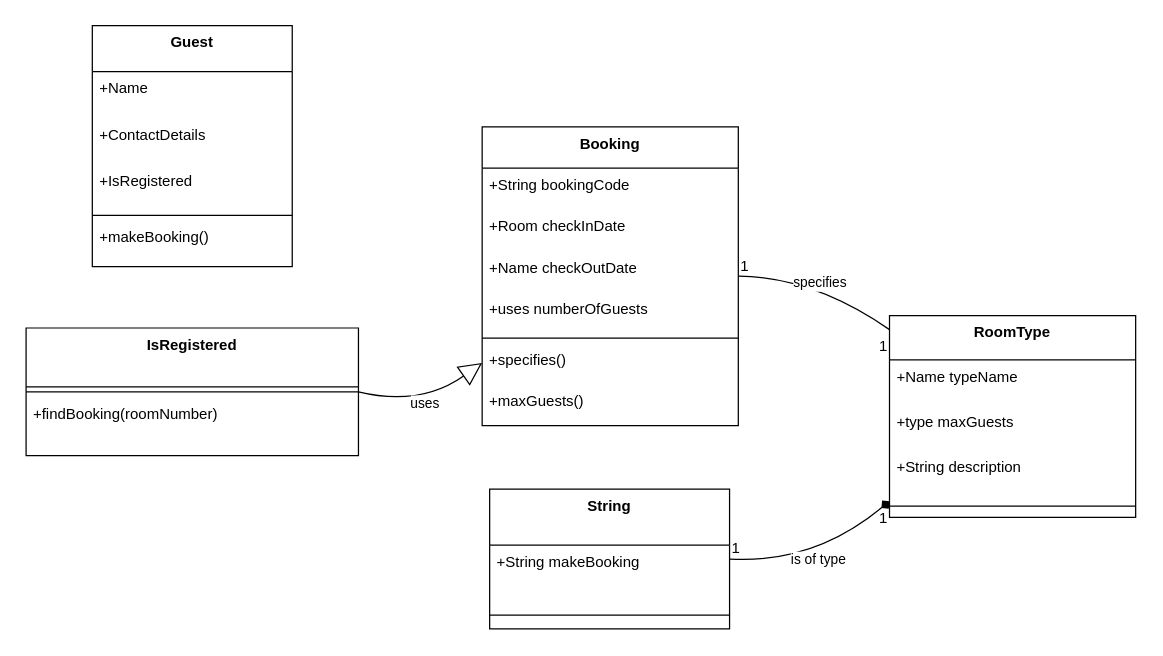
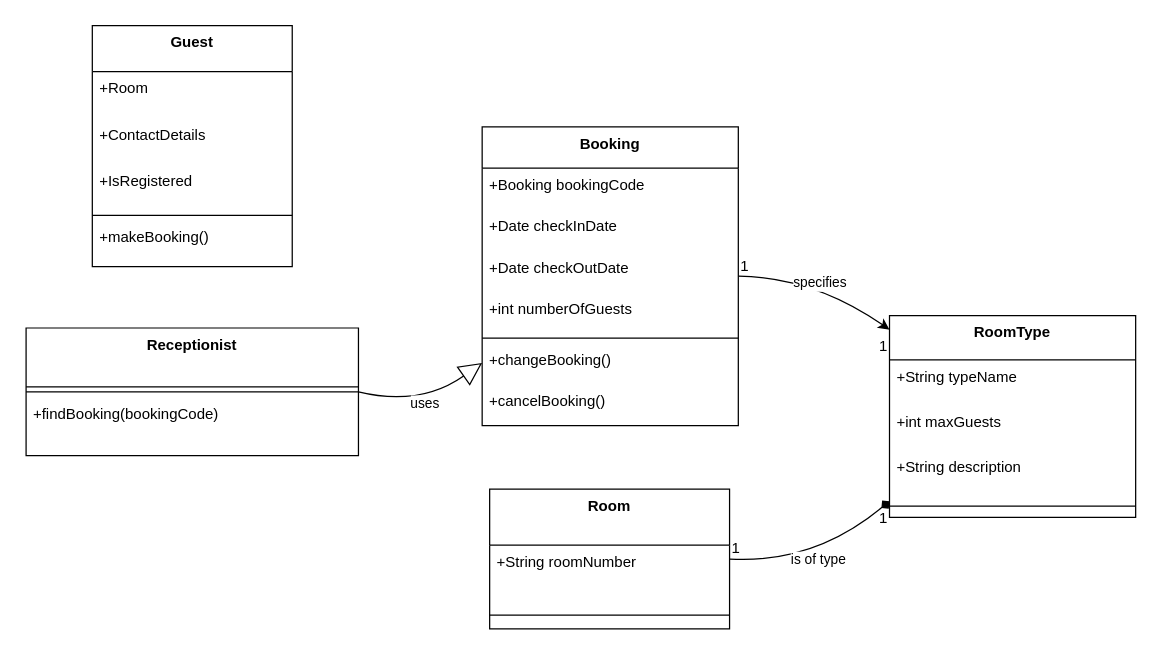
node "+Name": label "+Name" -> "+Room"
node "+String bookingCode": label "+String bookingCode" -> "+Booking bookingCode"
node "+Room checkInDate": label "+Room checkInDate" -> "+Date checkInDate"
node "+Name checkOutDate": label "+Name checkOutDate" -> "+Date checkOutDate"
node "+uses numberOfGuests": label "+uses numberOfGuests" -> "+int numberOfGuests"
edge "Booking" -- "RoomType": arrowhead none -> classic
node "IsRegistered": label "IsRegistered" -> "Receptionist"
node "+specifies()": label "+specifies()" -> "+changeBooking()"
node "+Name typeName": label "+Name typeName" -> "+String typeName"
node "+maxGuests()": label "+maxGuests()" -> "+cancelBooking()"
node "+findBooking(roomNumber)": label "+findBooking(roomNumber)" -> "+findBooking(bookingCode)"
node "+type maxGuests": label "+type maxGuests" -> "+int maxGuests"
node "String": label "String" -> "Room"
node "+String makeBooking": label "+String makeBooking" -> "+String roomNumber"
